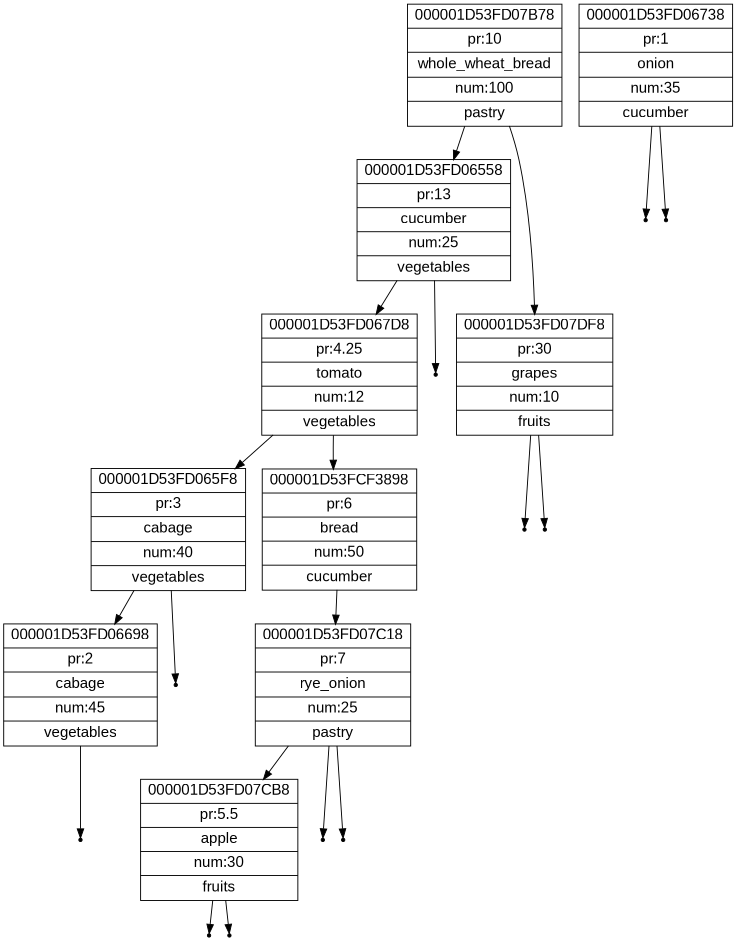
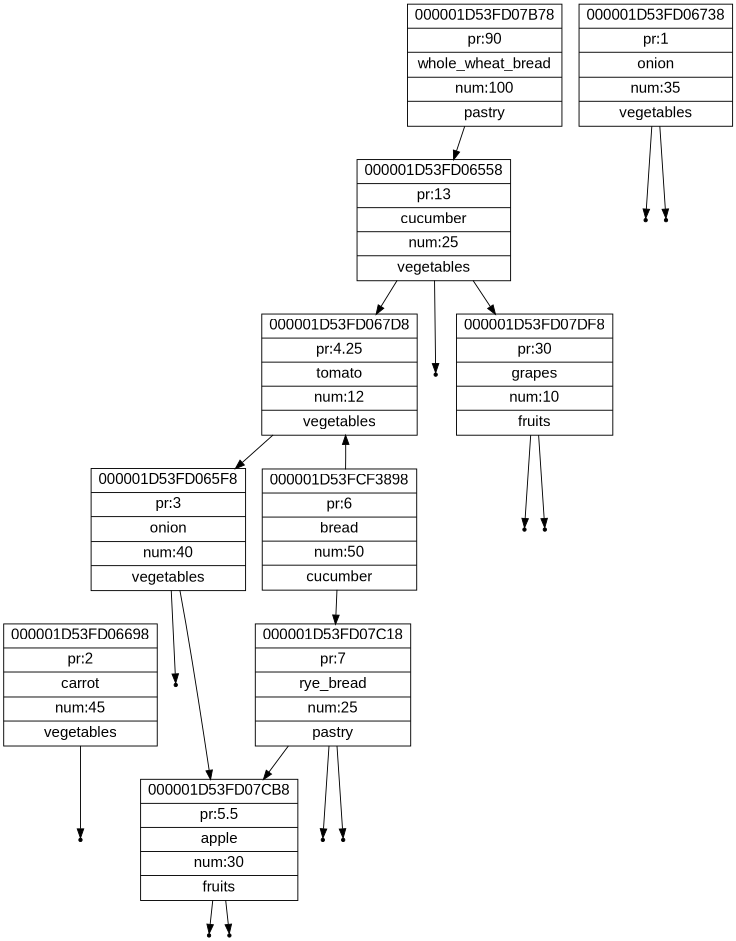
node "000001D53FD07B78": text "pr:10" -> "pr:90"
node "000001D53FD06738": text "cucumber" -> "vegetables"
edge "000001D53FD07B78" -> "000001D53FD07DF8": now "000001D53FD06558" -> "000001D53FD07DF8"
edge "000001D53FD067D8" -> "000001D53FCF3898": reversed
node "000001D53FD065F8": text "cabage" -> "onion"
edge "000001D53FD065F8" -> "000001D53FD06698": now "000001D53FD065F8" -> "000001D53FD07CB8"
node "000001D53FD06698": text "cabage" -> "carrot"
node "000001D53FD07C18": text "rye_onion" -> "rye_bread"
